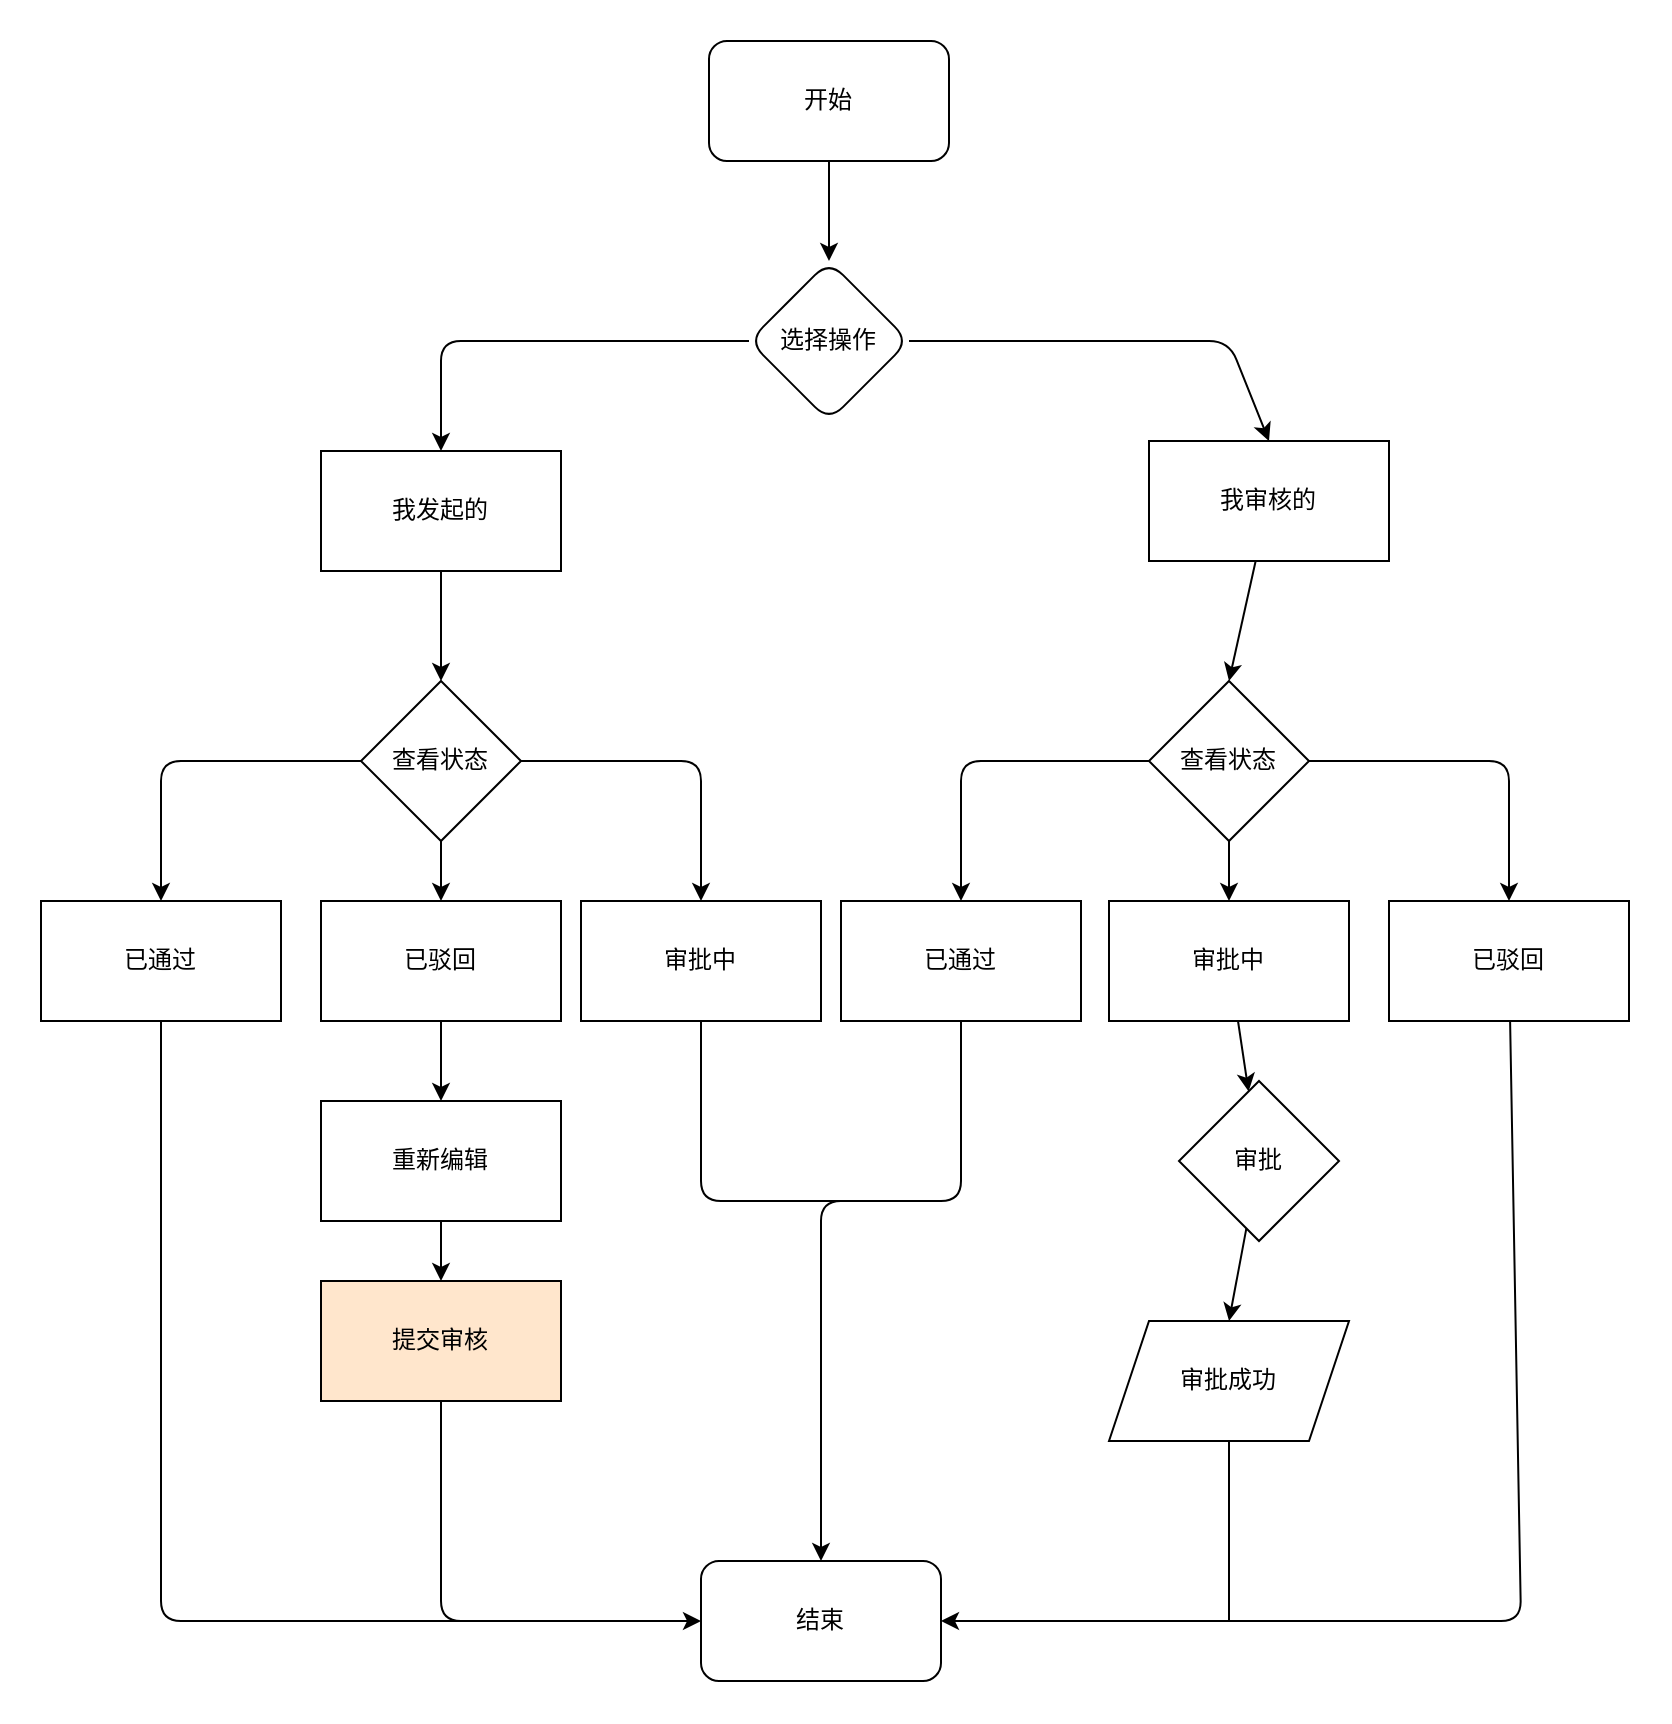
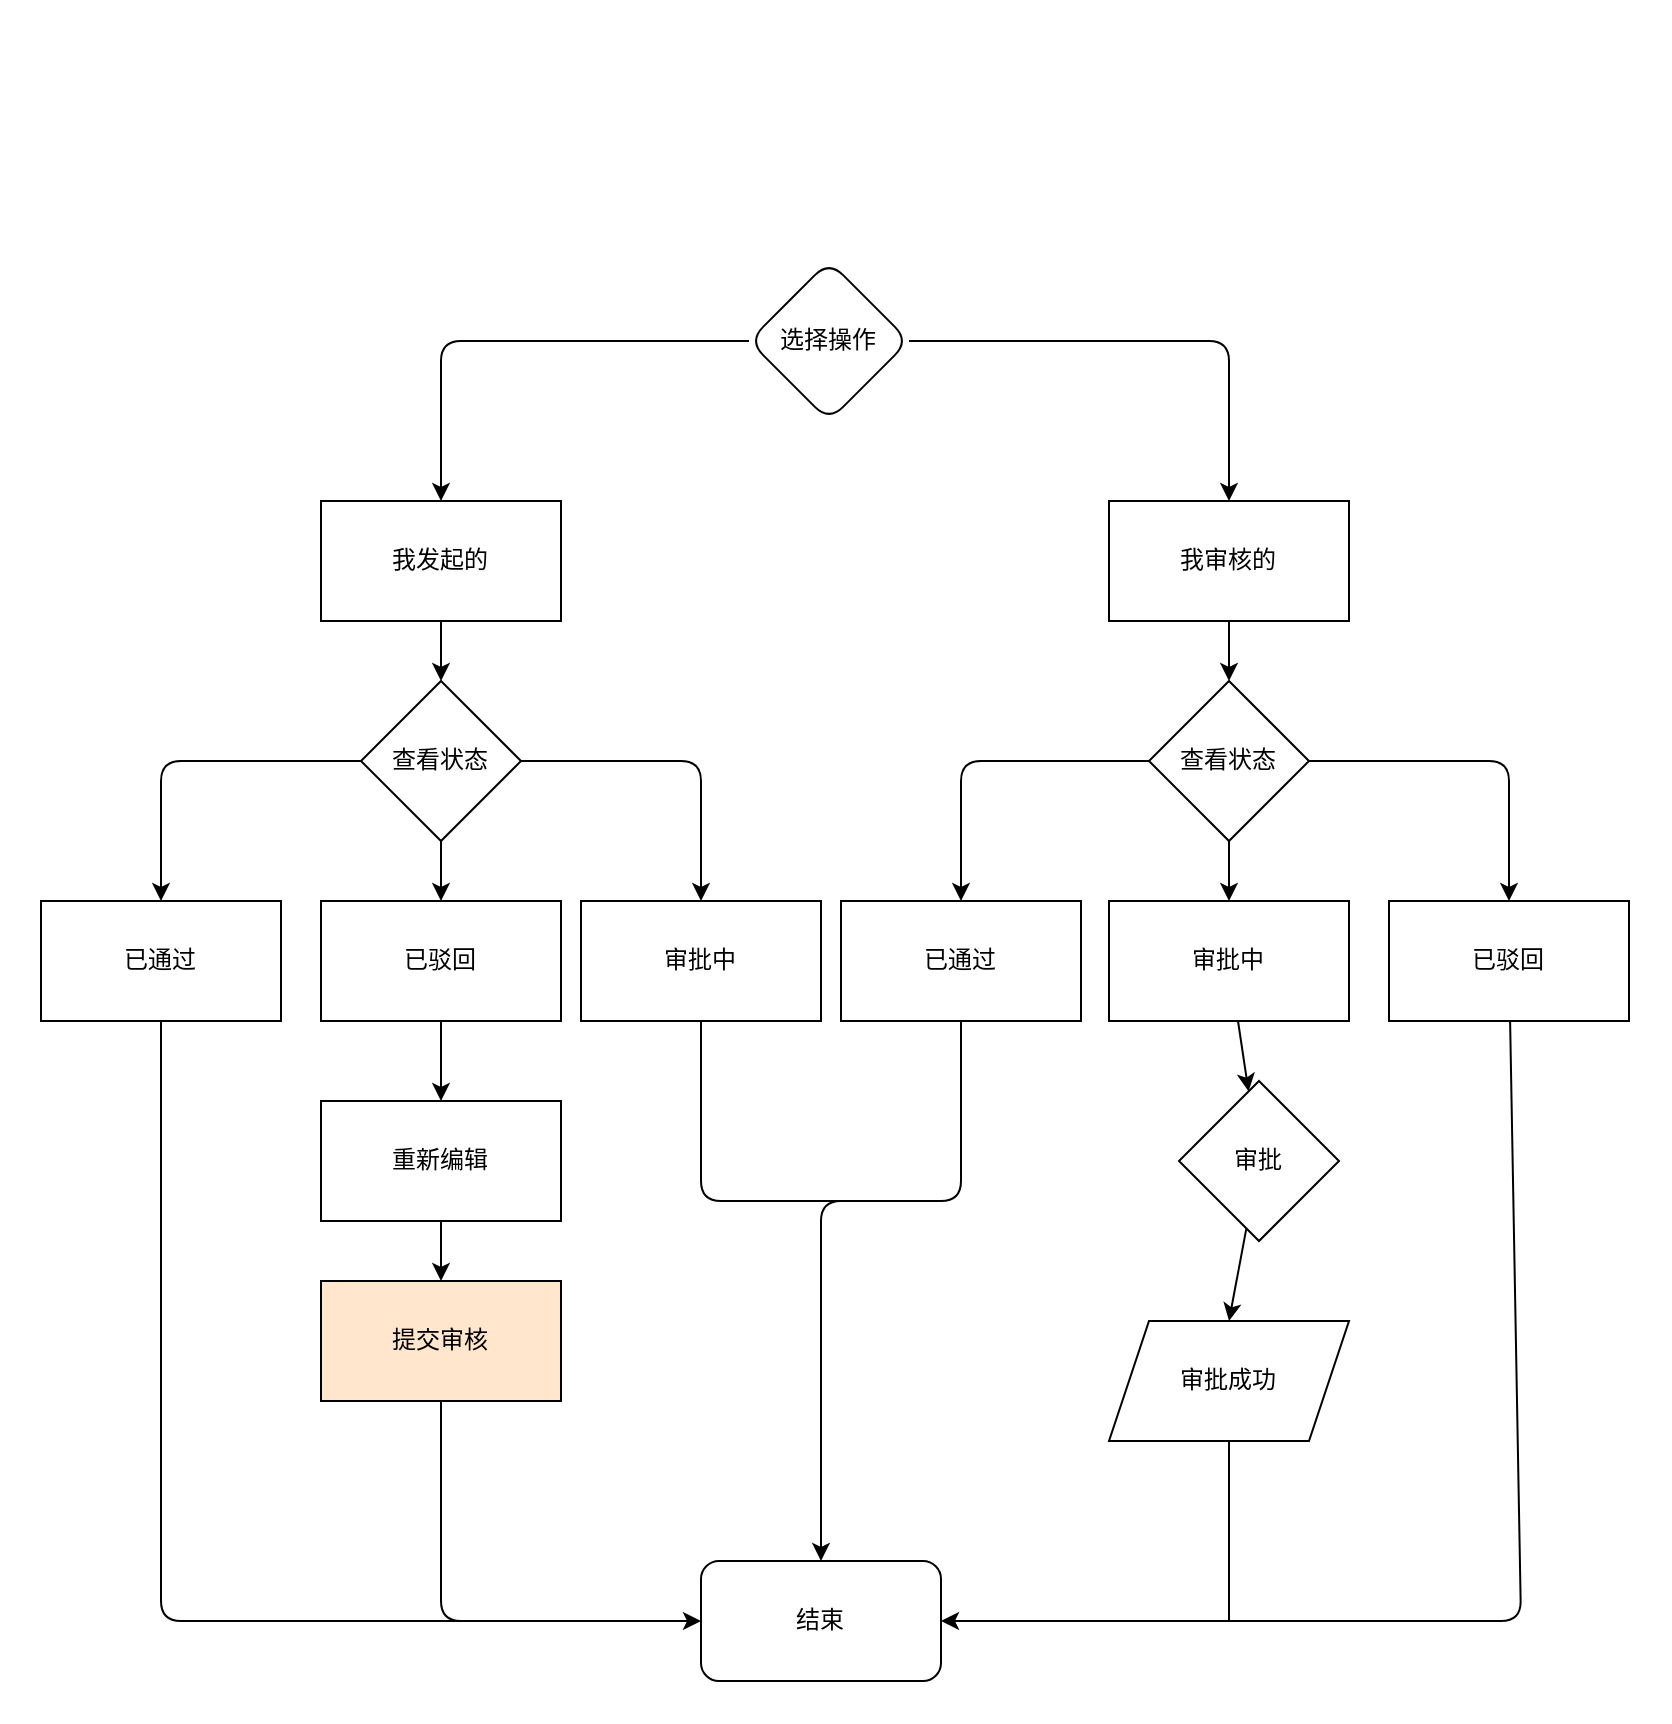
node "开始": removed
edge "开始" -> "选择操作": removed
node "我审核的": moved (1269, 501) -> (1229, 561)
node "我发起的": moved (441, 511) -> (441, 561)
